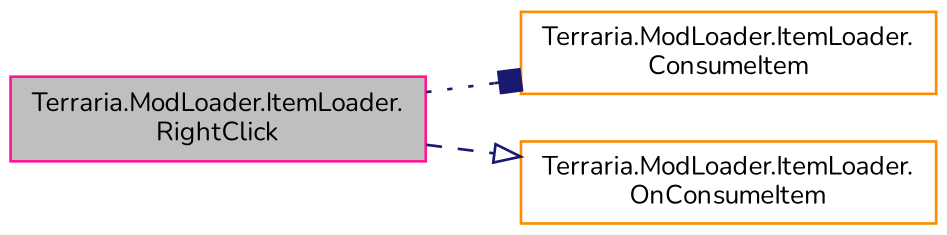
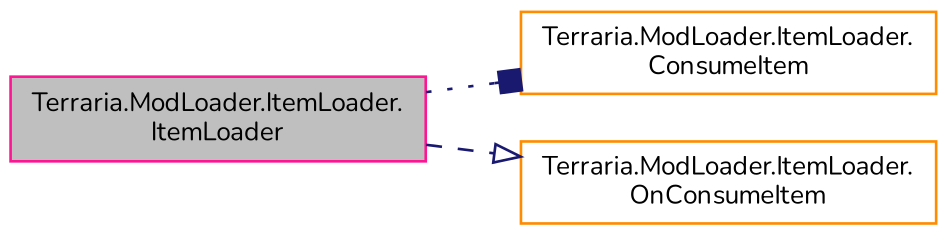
node "Terraria.ModLoader.ItemLoader. RightClick": label "Terraria.ModLoader.ItemLoader. RightClick" -> "Terraria.ModLoader.ItemLoader. ItemLoader"
